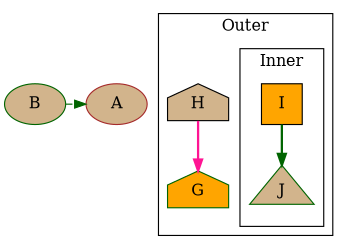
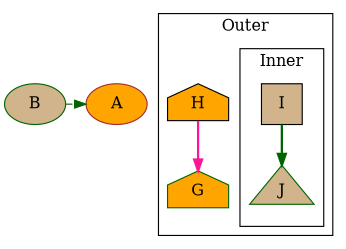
node "A": fillcolor tan -> orange
node "H": fillcolor tan -> orange
node "I": fillcolor orange -> tan
